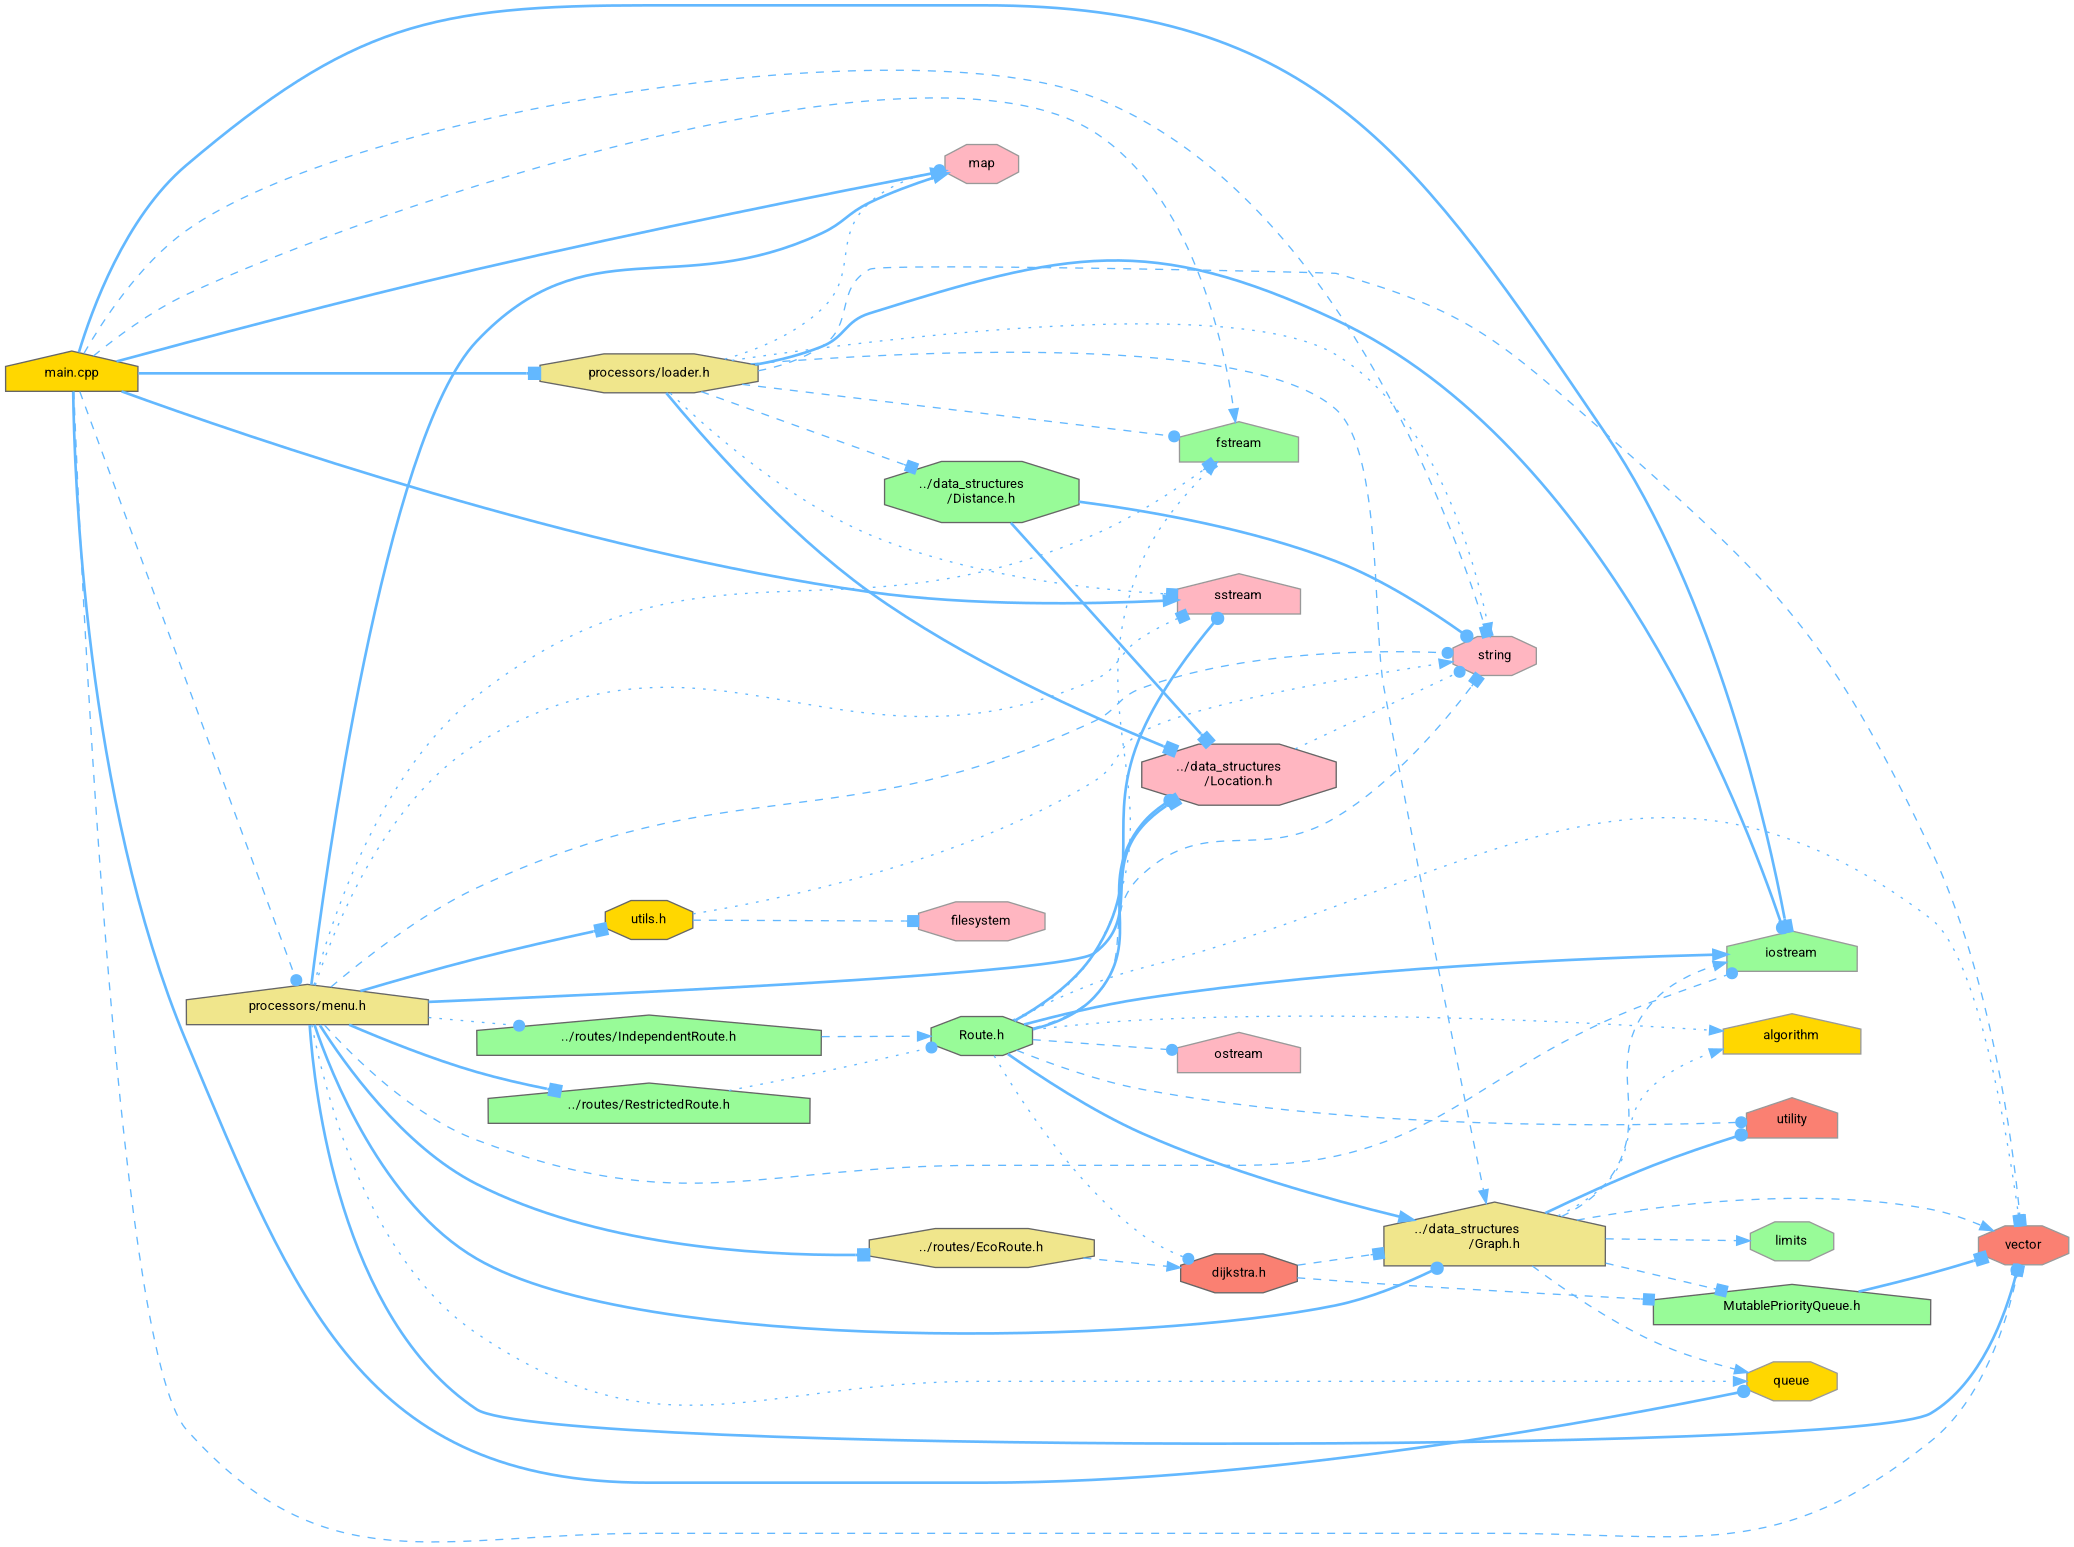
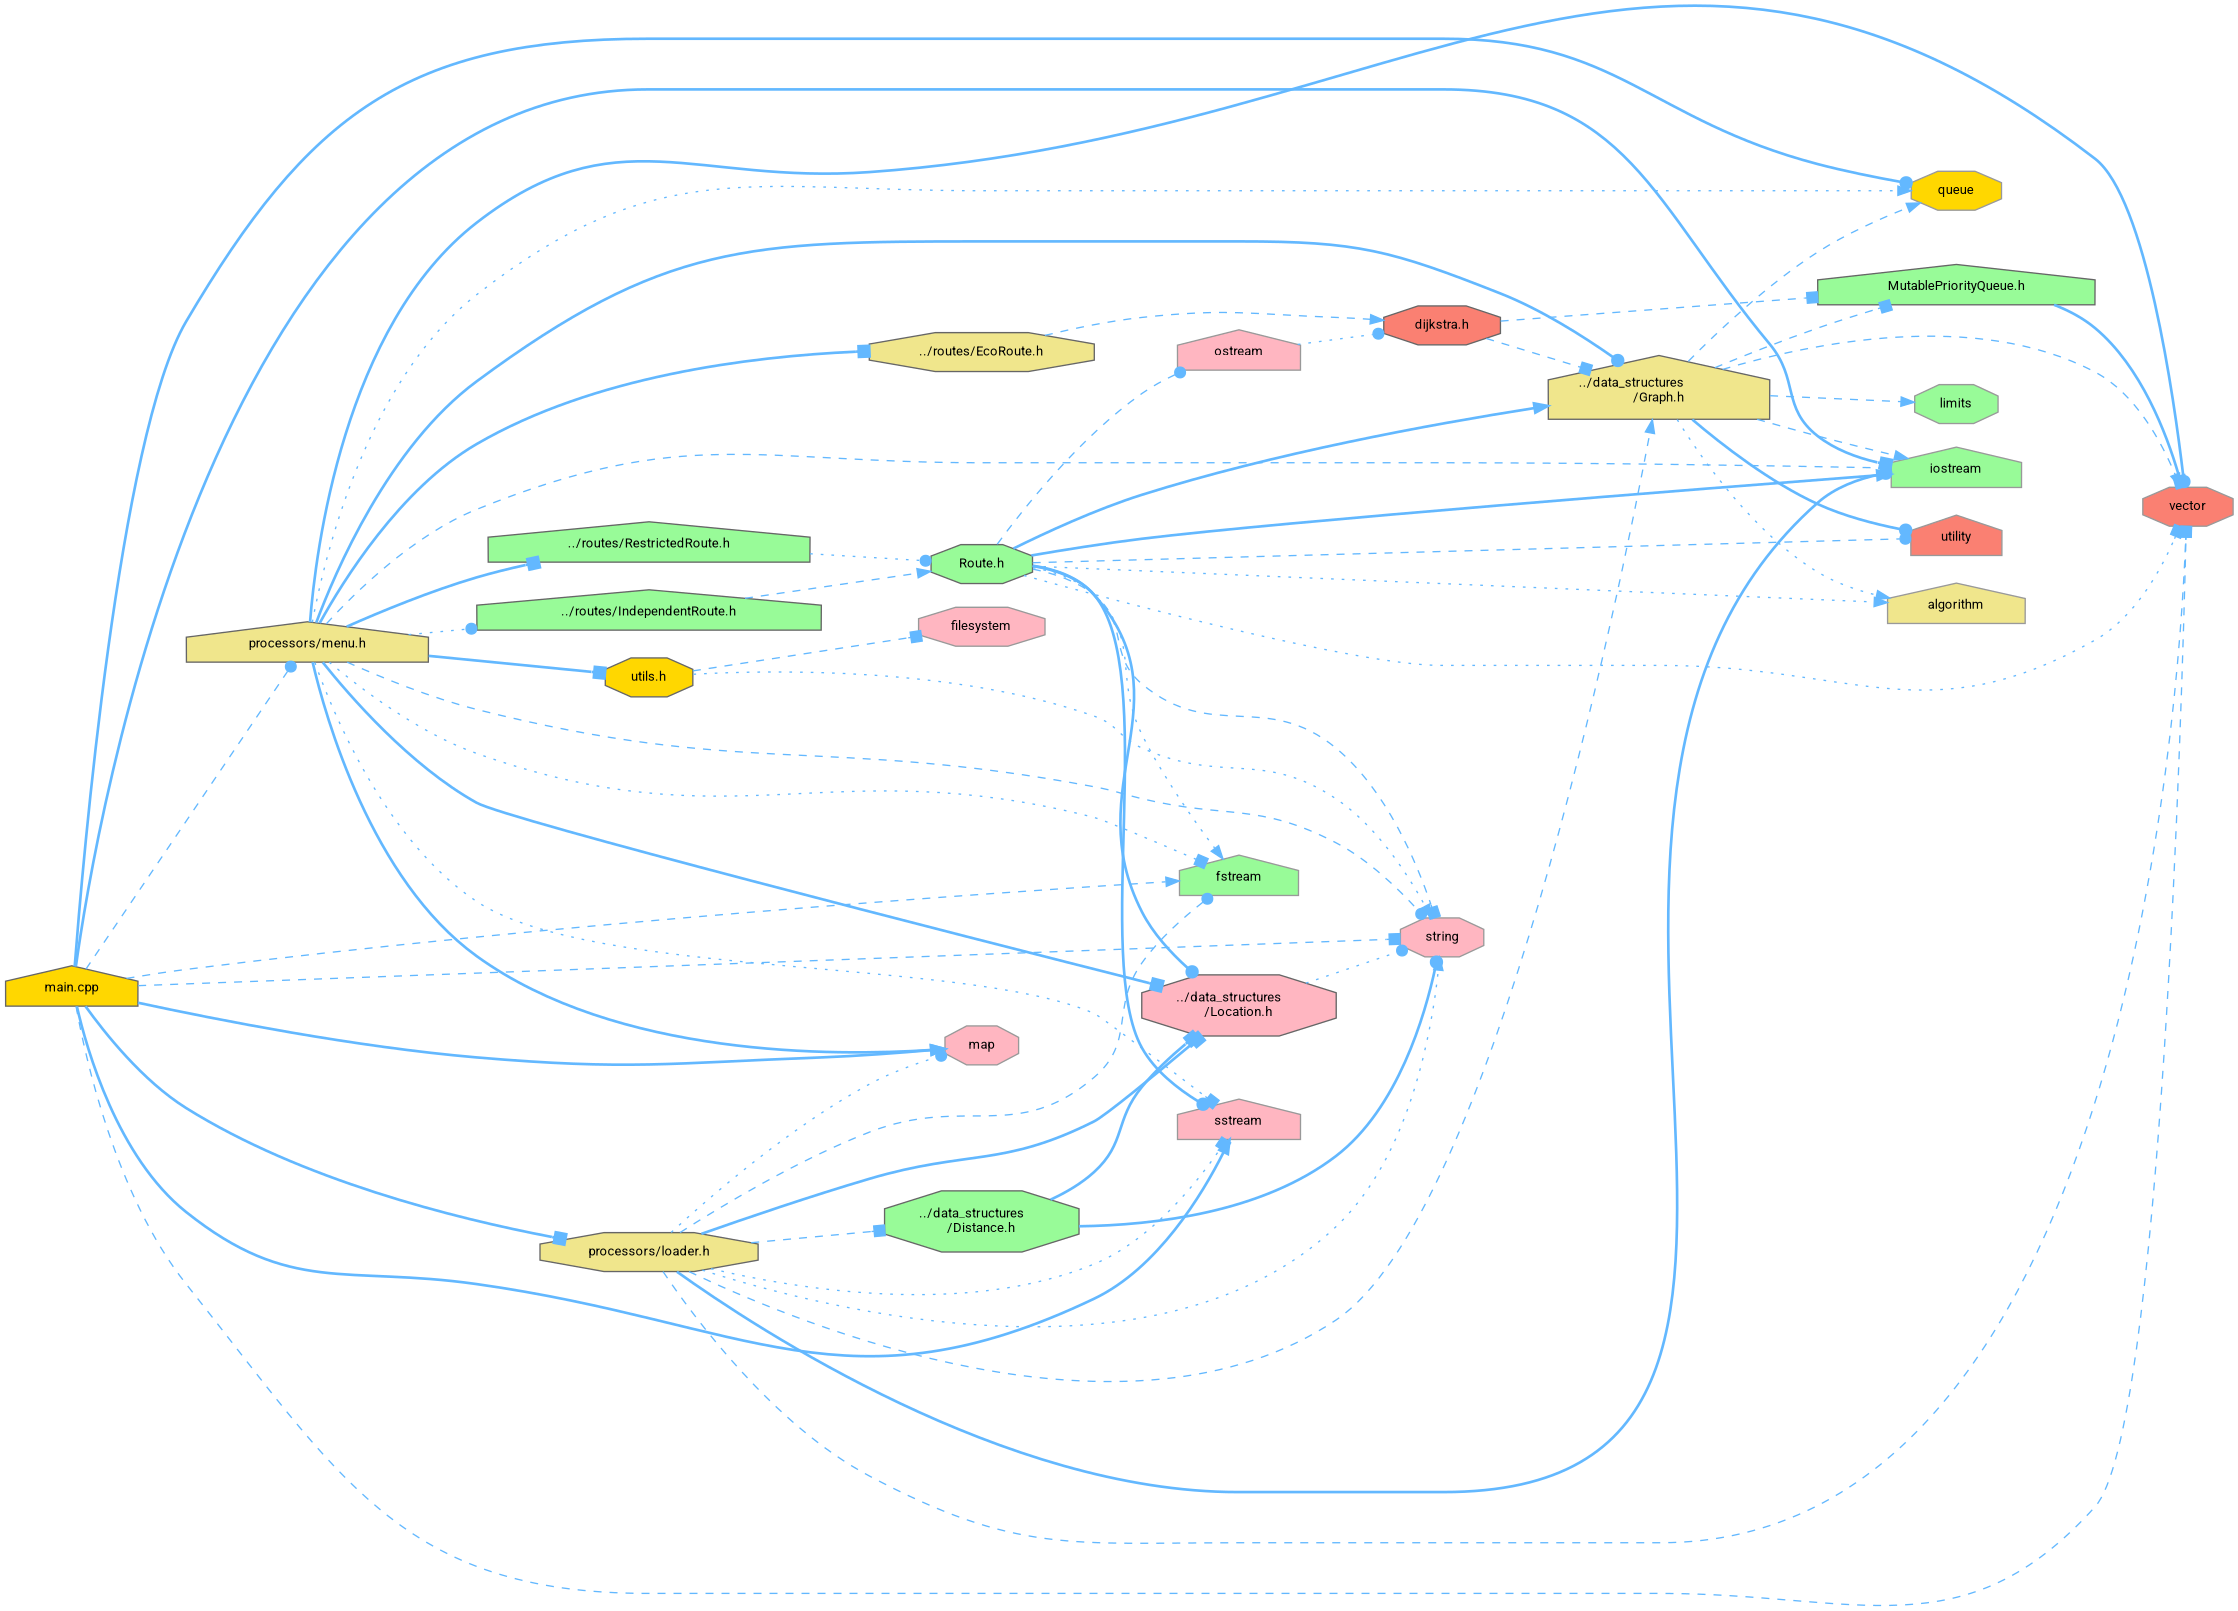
node "algorithm": fillcolor gold -> khaki
edge "Route.h" -> "dijkstra.h": now "ostream" -> "dijkstra.h"
